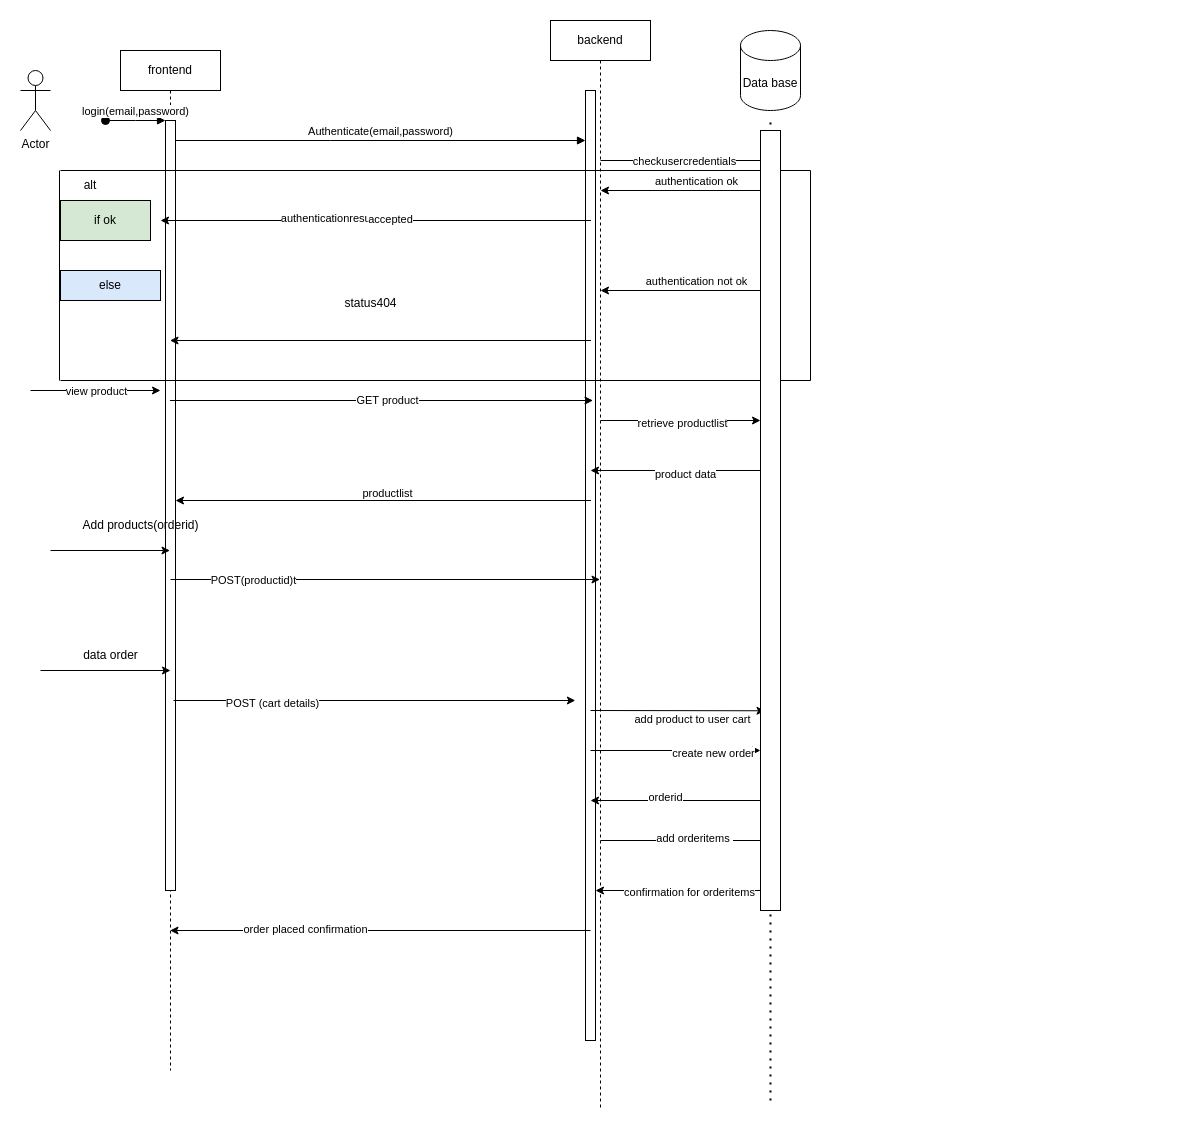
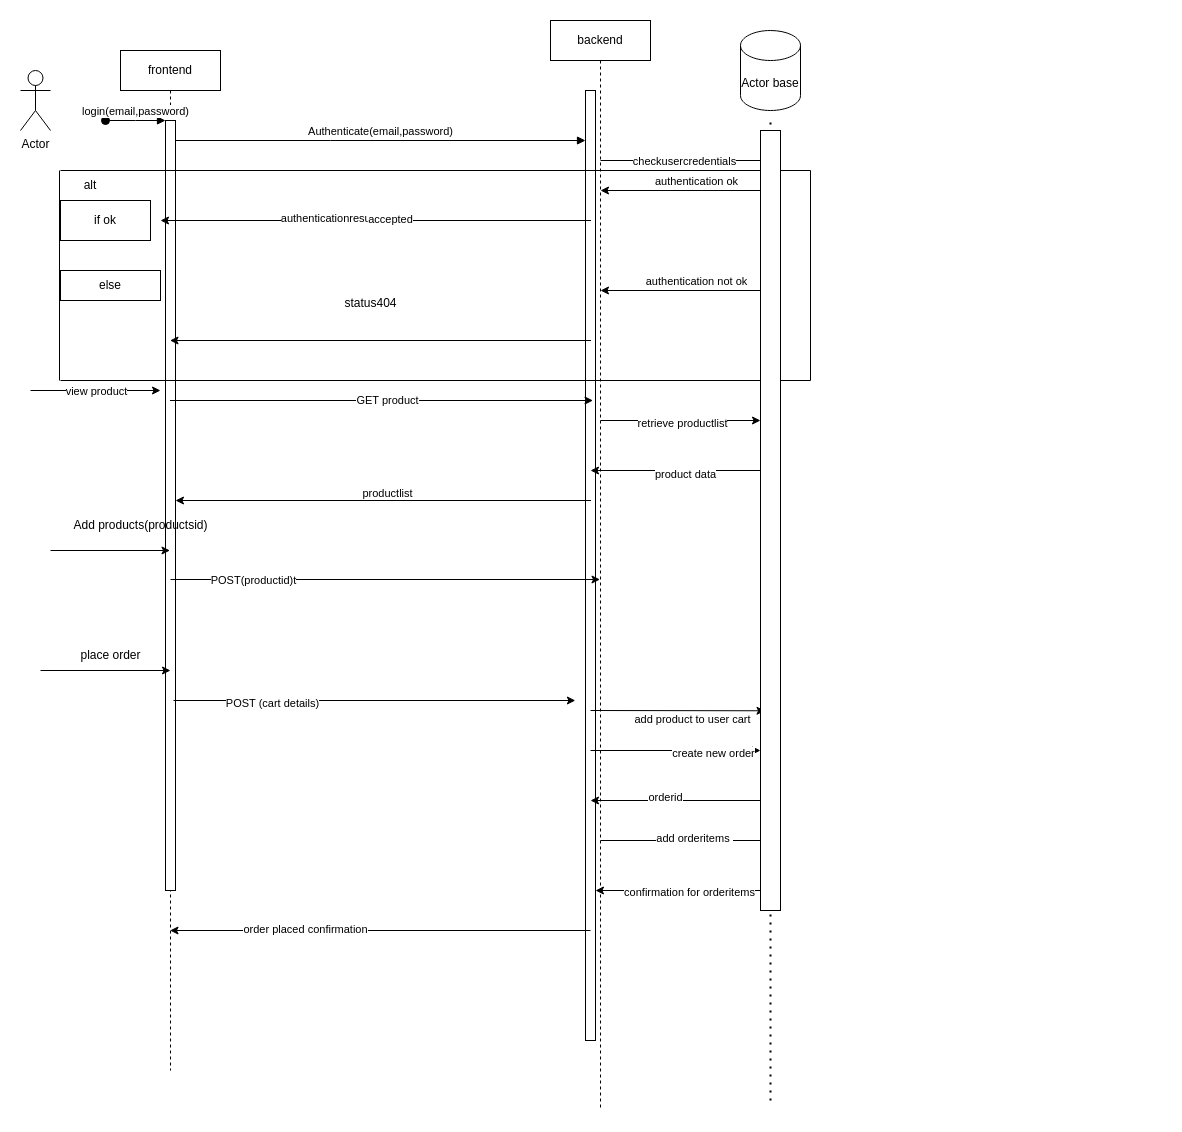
node "Data base": label "Data base" -> "Actor base"
node "if ok": fillcolor #d5e8d4 -> #ffffff
node "else": fillcolor #dae8fc -> #ffffff
node "Add products(orderid)": label "Add products(orderid)" -> "Add products(productsid)"
node "data order": label "data order" -> "place order"
